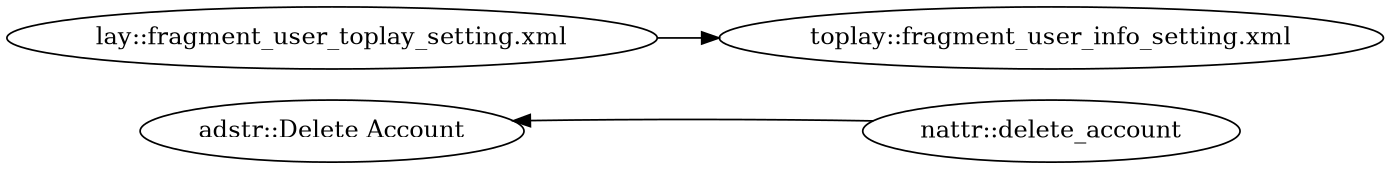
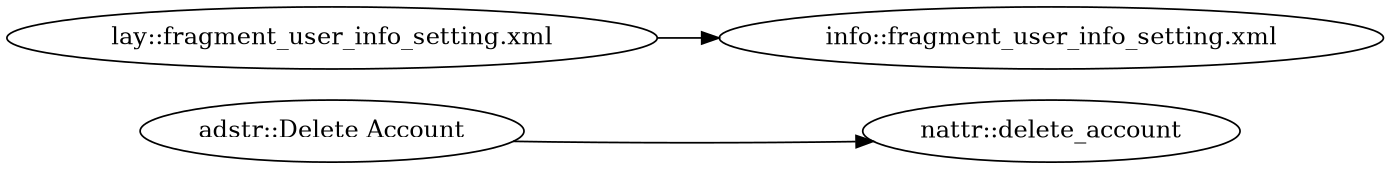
node "lay::fragment_user_toplay_setting.xml": label "lay::fragment_user_toplay_setting.xml" -> "lay::fragment_user_info_setting.xml"
node "toplay::fragment_user_info_setting.xml": label "toplay::fragment_user_info_setting.xml" -> "info::fragment_user_info_setting.xml"
edge "nattr::delete_account" -> "adstr::Delete Account": reversed
